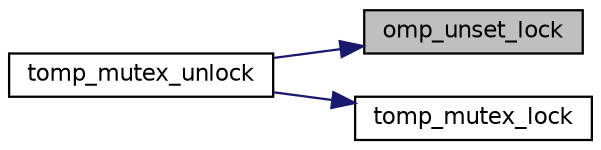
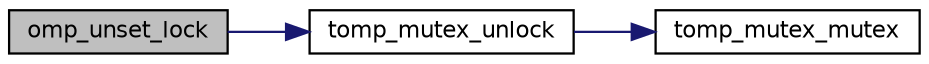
edge "tomp_mutex_unlock" -> "omp_unset_lock": reversed
node "tomp_mutex_lock": label "tomp_mutex_lock" -> "tomp_mutex_mutex"
